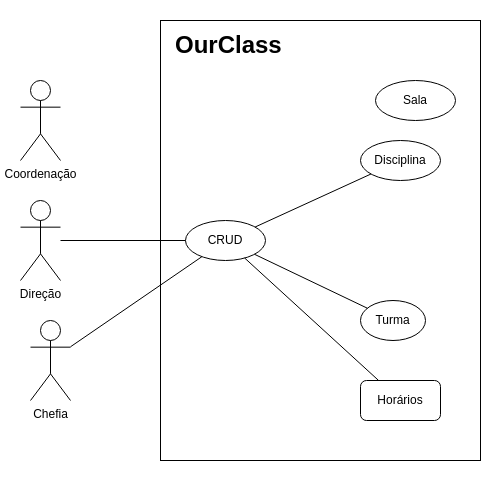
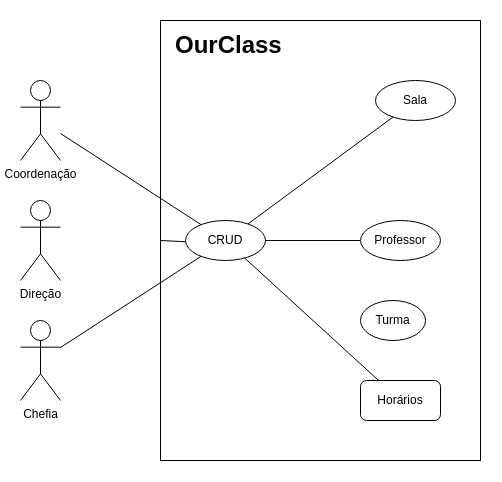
node "Disciplina": removed
edge "Sala" -- "CRUD": added
edge "Coordenação" -- "CRUD": added
edge "Disciplina" -- "CRUD": removed
edge "Direção" -- "CRUD": removed
edge "CRUD" -- "Professor": added
node "Professor": added
edge "CRUD" -- "Turma": now "CRUD" -- "OurClass"
node "Chefia": moved (51, 361) -> (41, 361)
